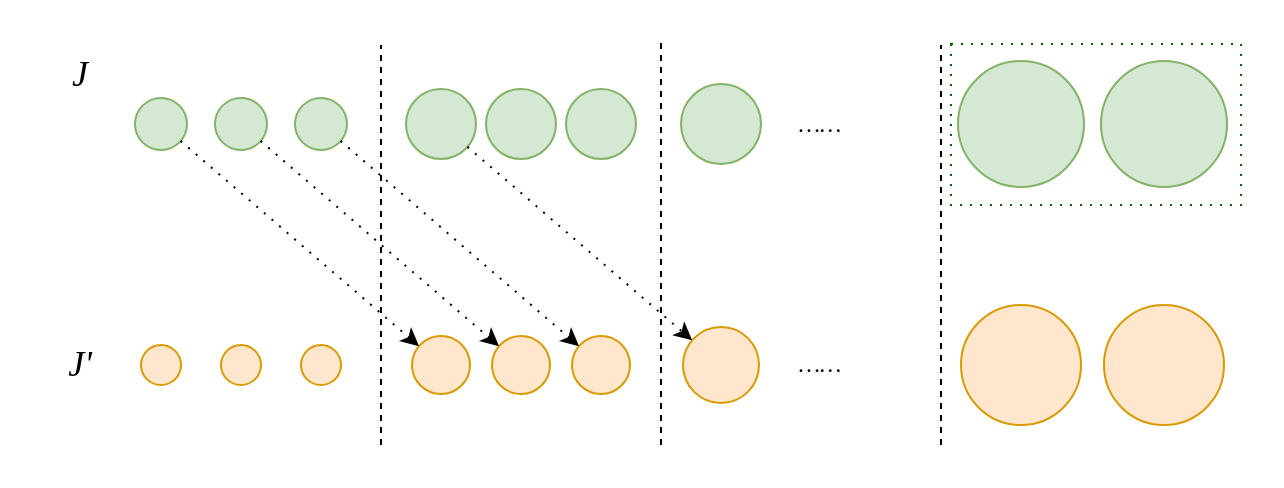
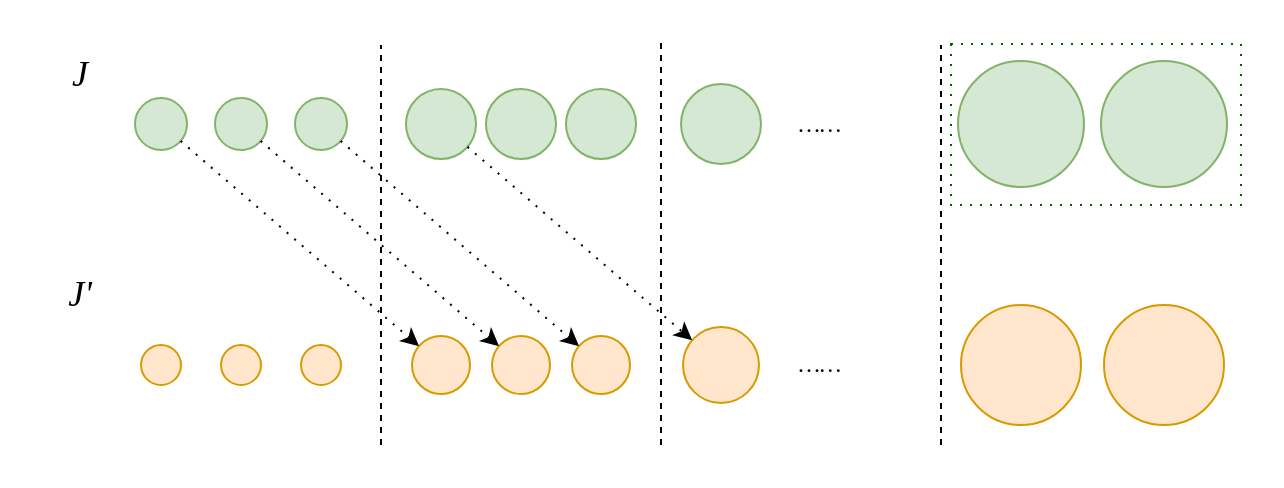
node "J'": moved (81, 365) -> (81, 295)
